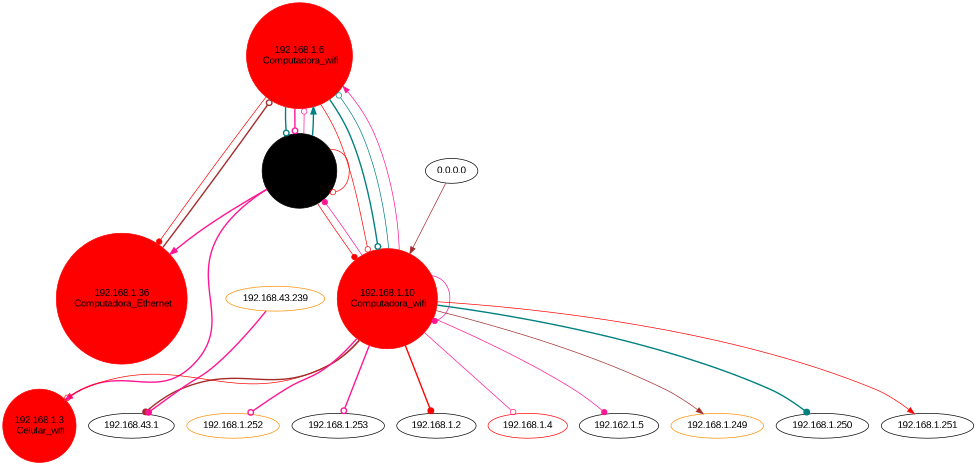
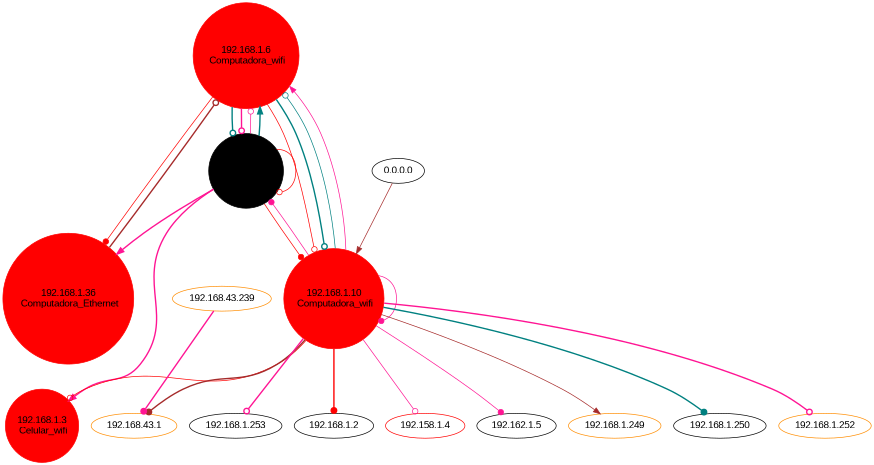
node "192.168.43.1": color black -> darkorange
node "192.168.1.4": label "192.168.1.4" -> "192.158.1.4"
node "192.168.1.251": removed
